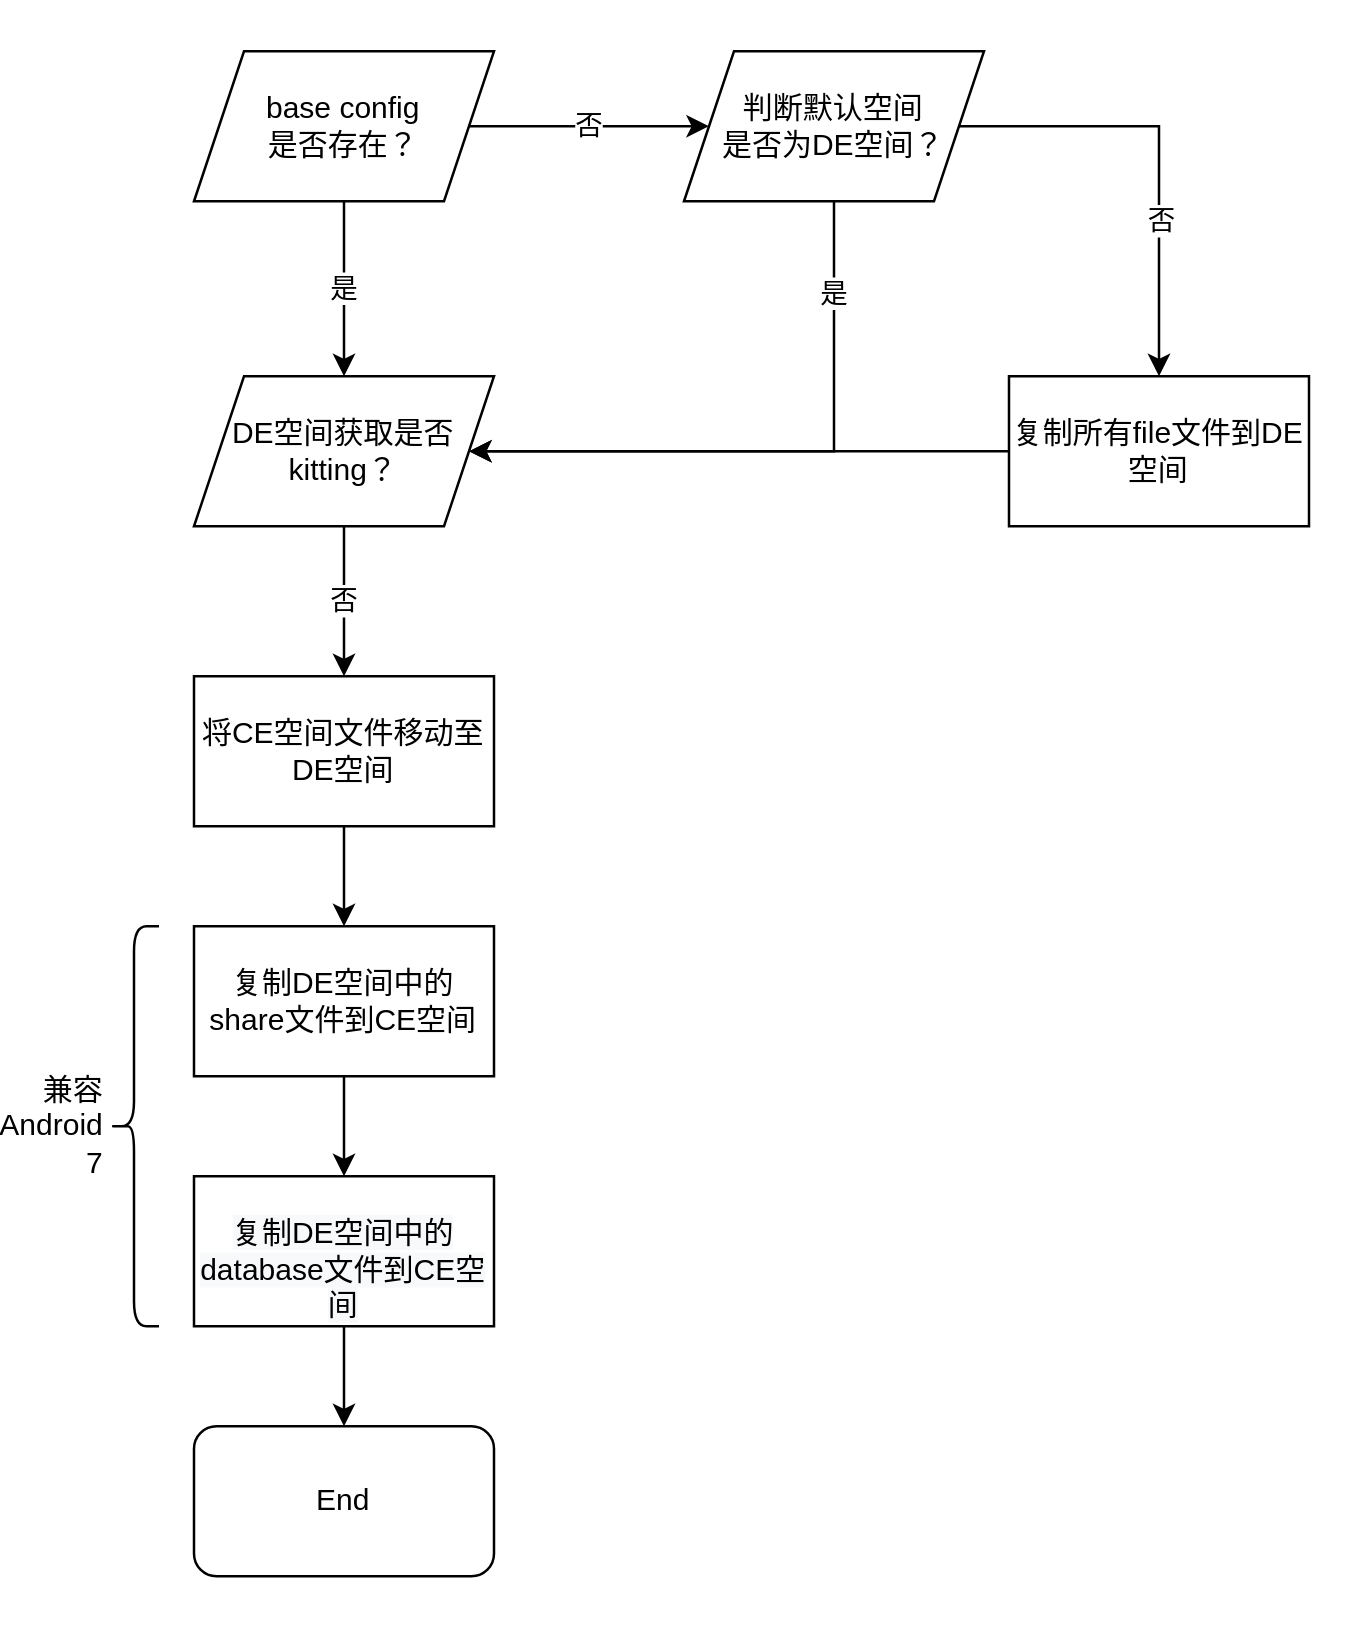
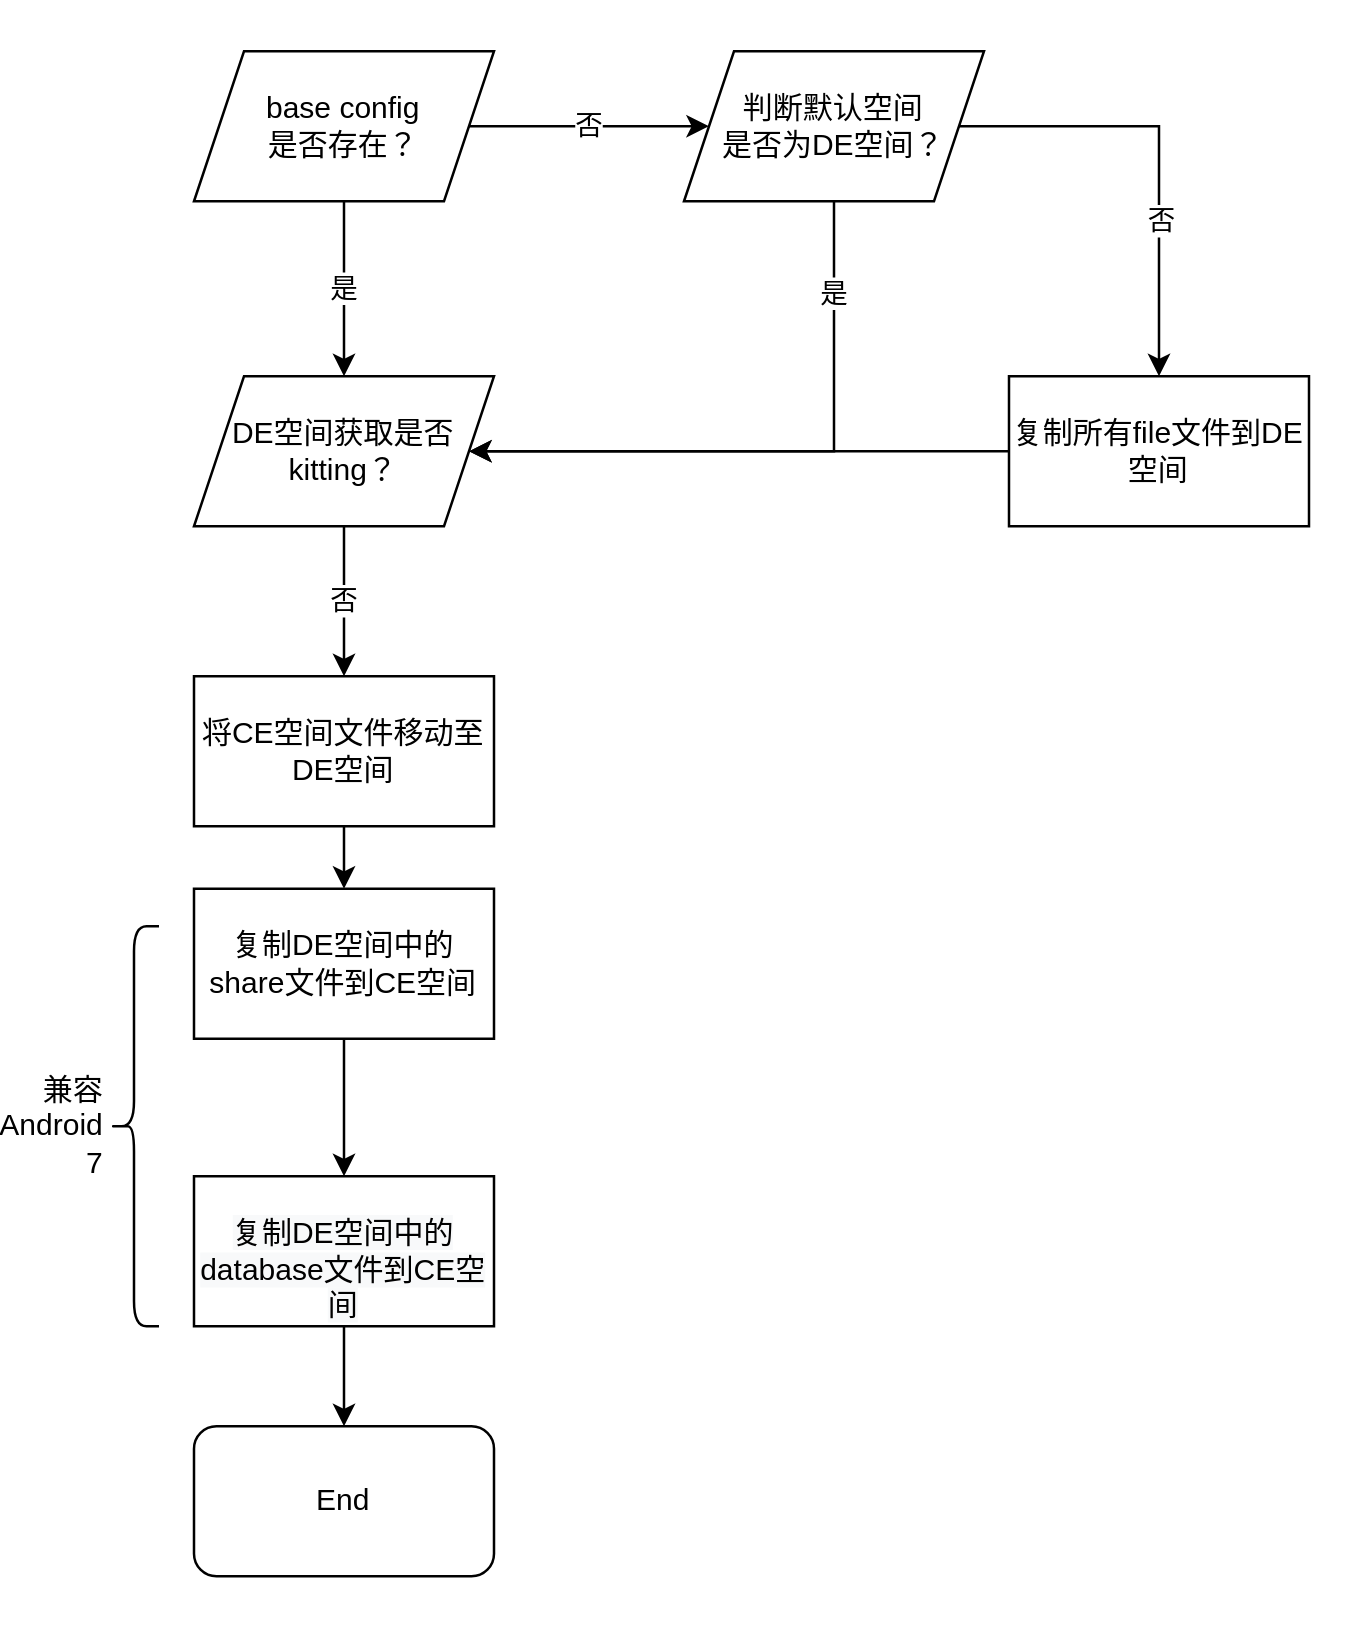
node "复制DE空间中的share文件到CE空间": moved (344, 1001) -> (344, 964)
